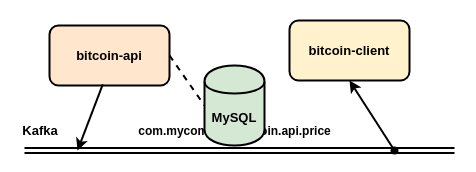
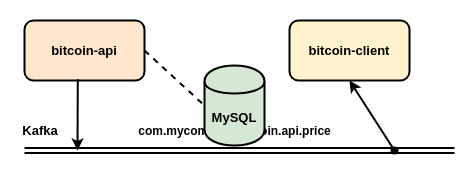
node "bitcoin-api": moved (110, 56) -> (85, 51)
